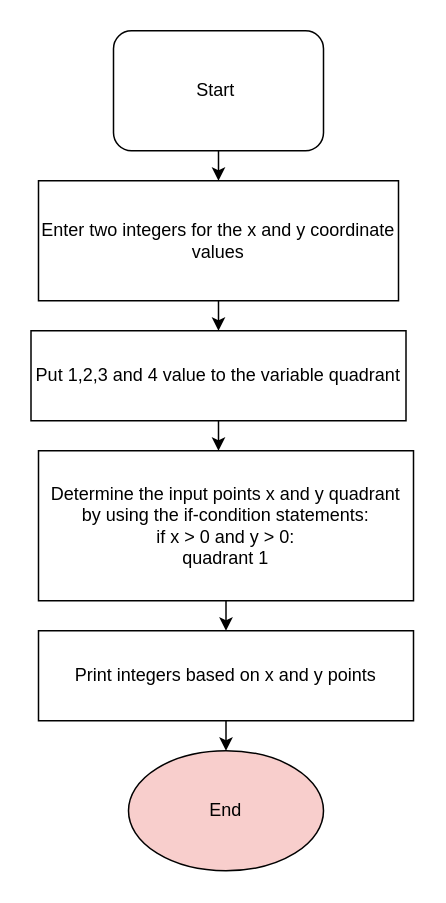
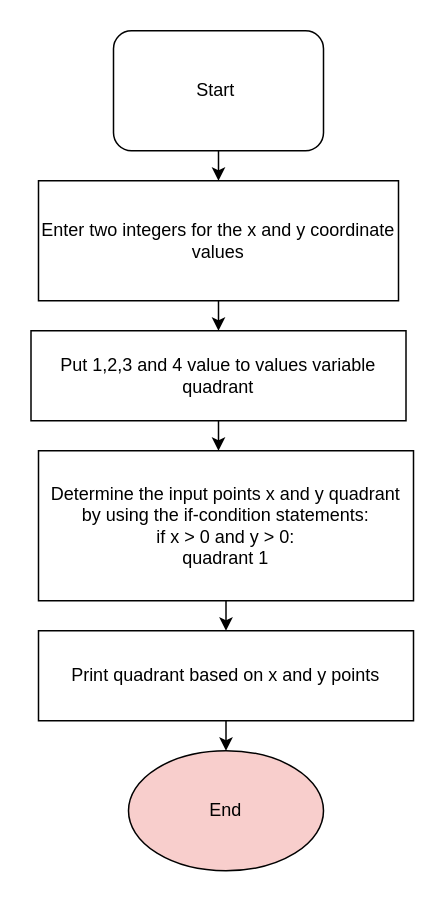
node "Put 1,2,3 and 4 value to the variable quadrant": label "Put 1,2,3 and 4 value to the variable quadrant" -> "Put 1,2,3 and 4 value to values variable quadrant"
node "Print integers based on x and y points": label "Print integers based on x and y points" -> "Print quadrant based on x and y points"
